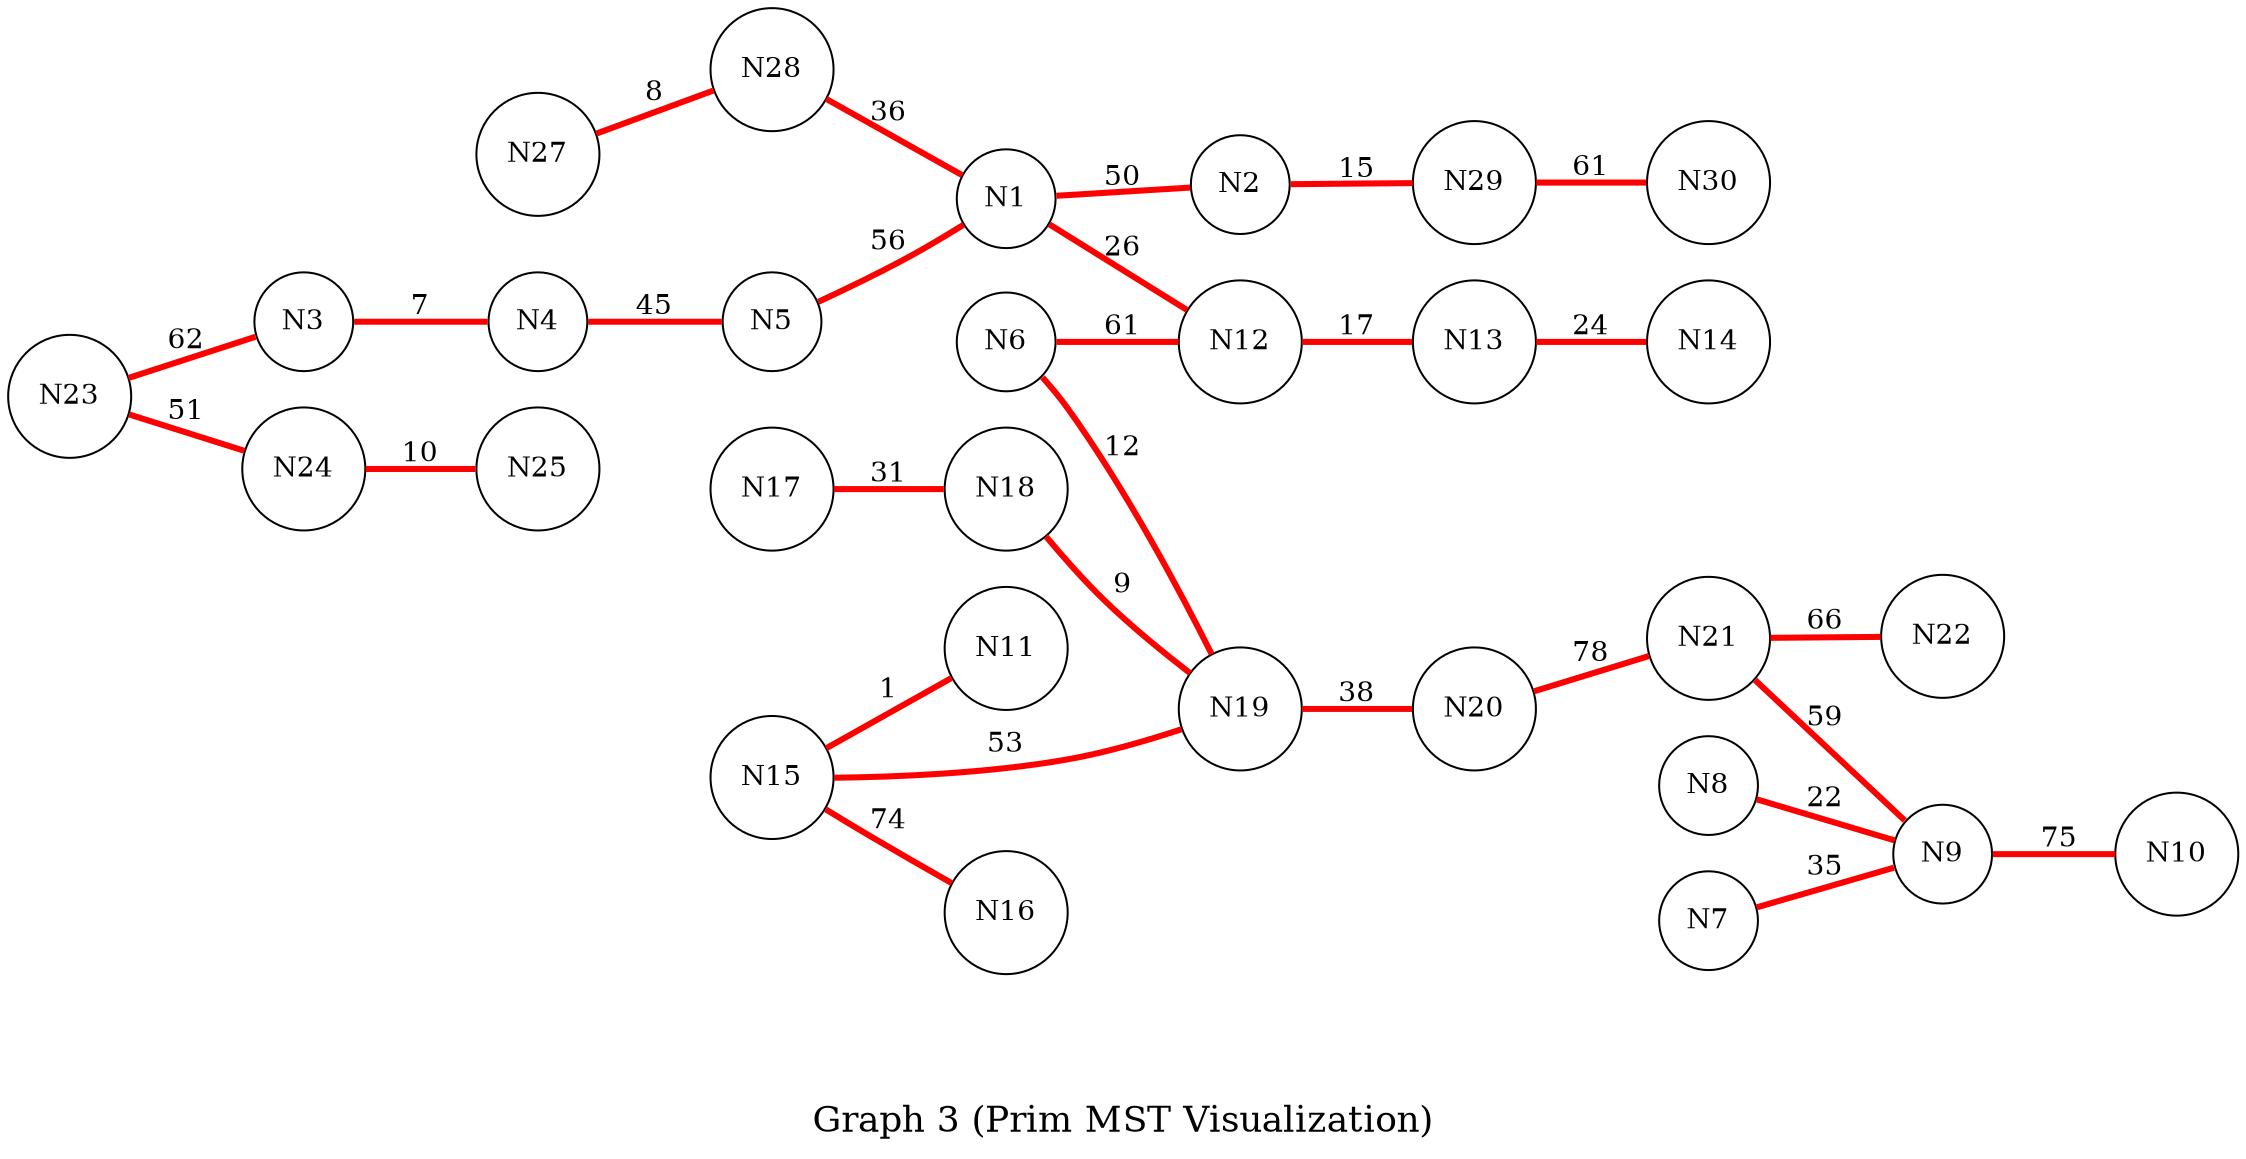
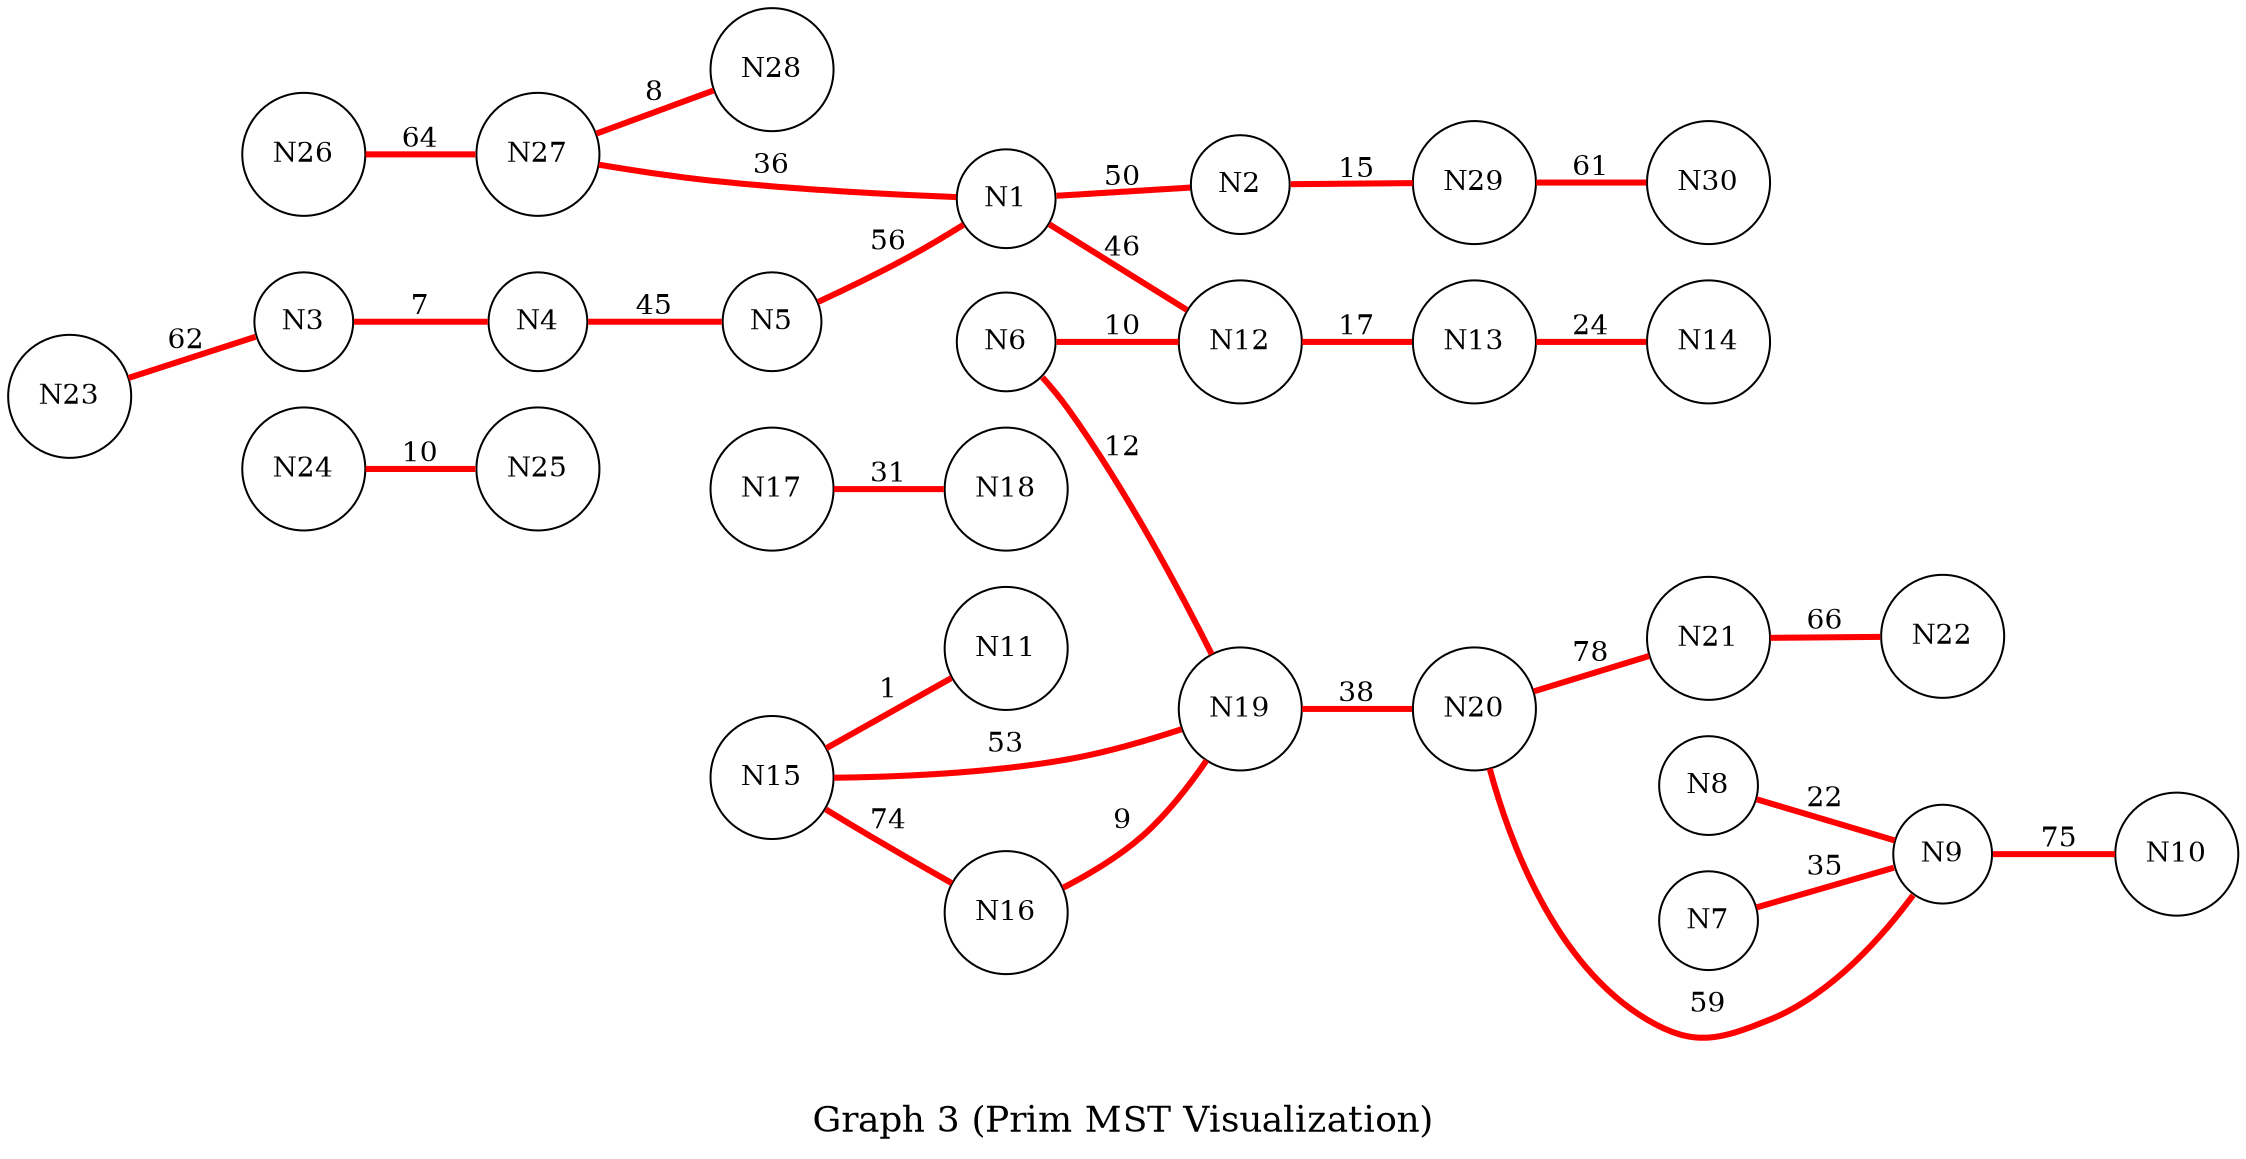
edge "N28" -- "N1": now "N27" -- "N1"
node "N26": added
edge "N1" -- "N12": label "26" -> "46"
edge "N6" -- "N12": label "61" -> "10"
edge "N23" -- "N24": removed, label "51"
edge "N18" -- "N19": now "N16" -- "N19"
edge "N21" -- "N9": now "N20" -- "N9"
